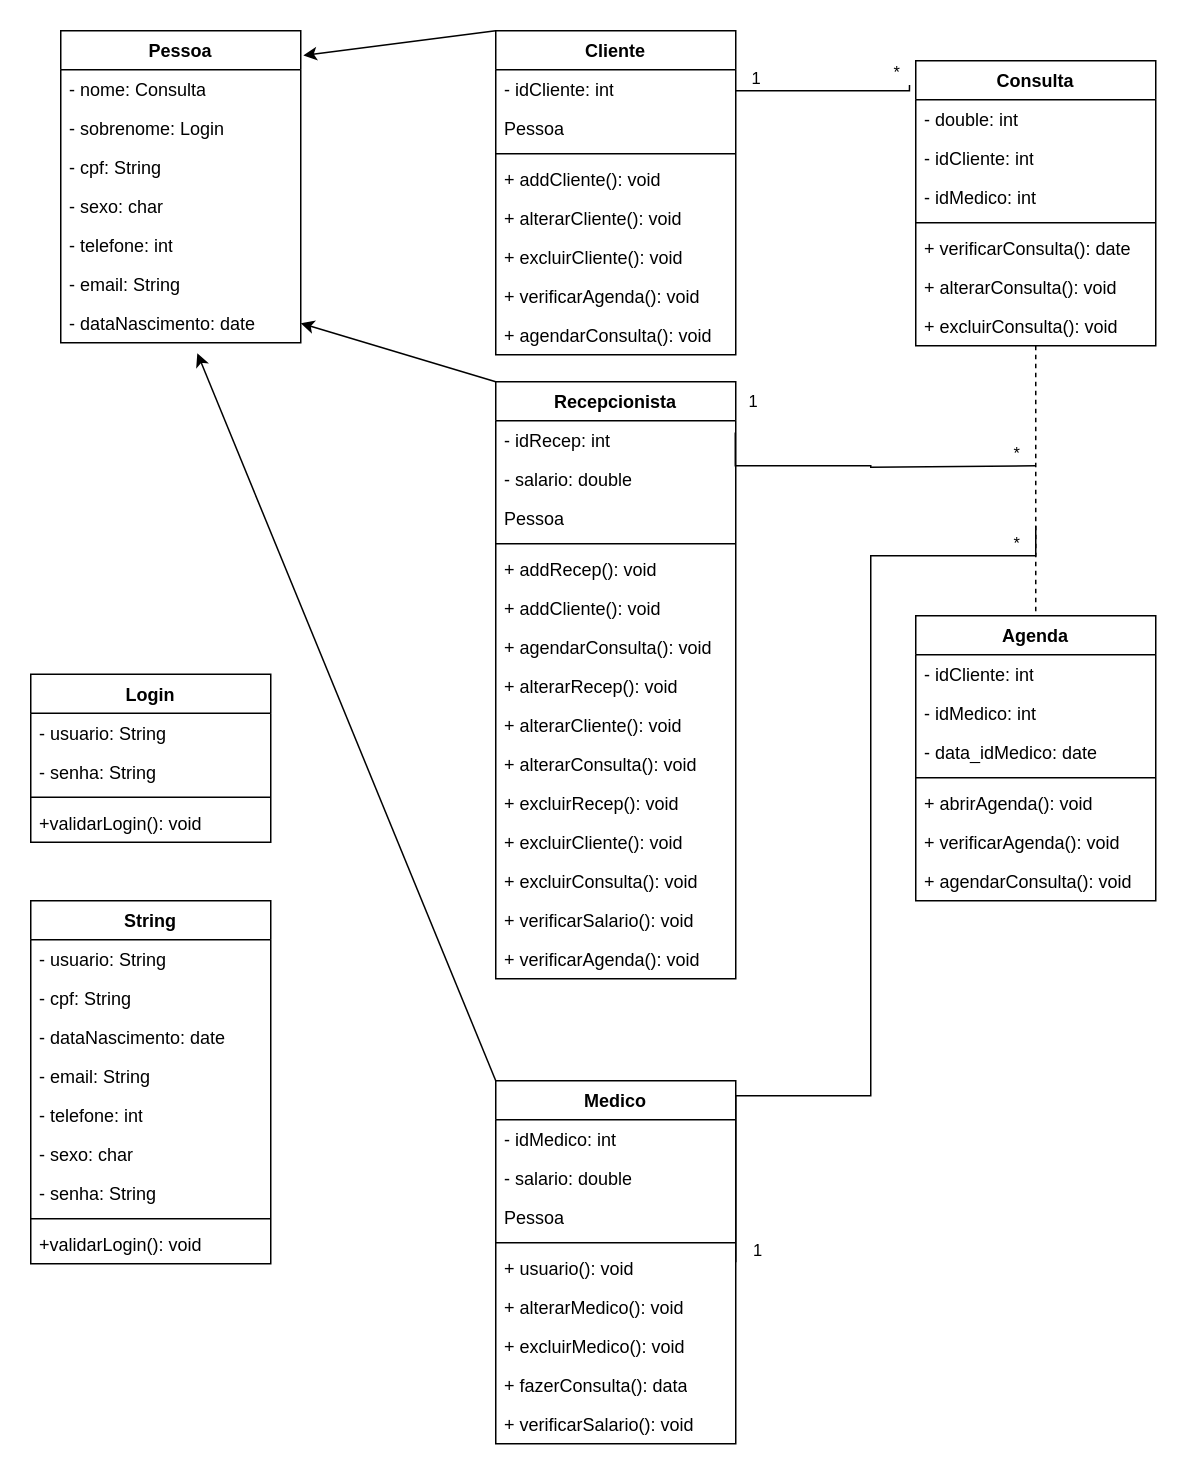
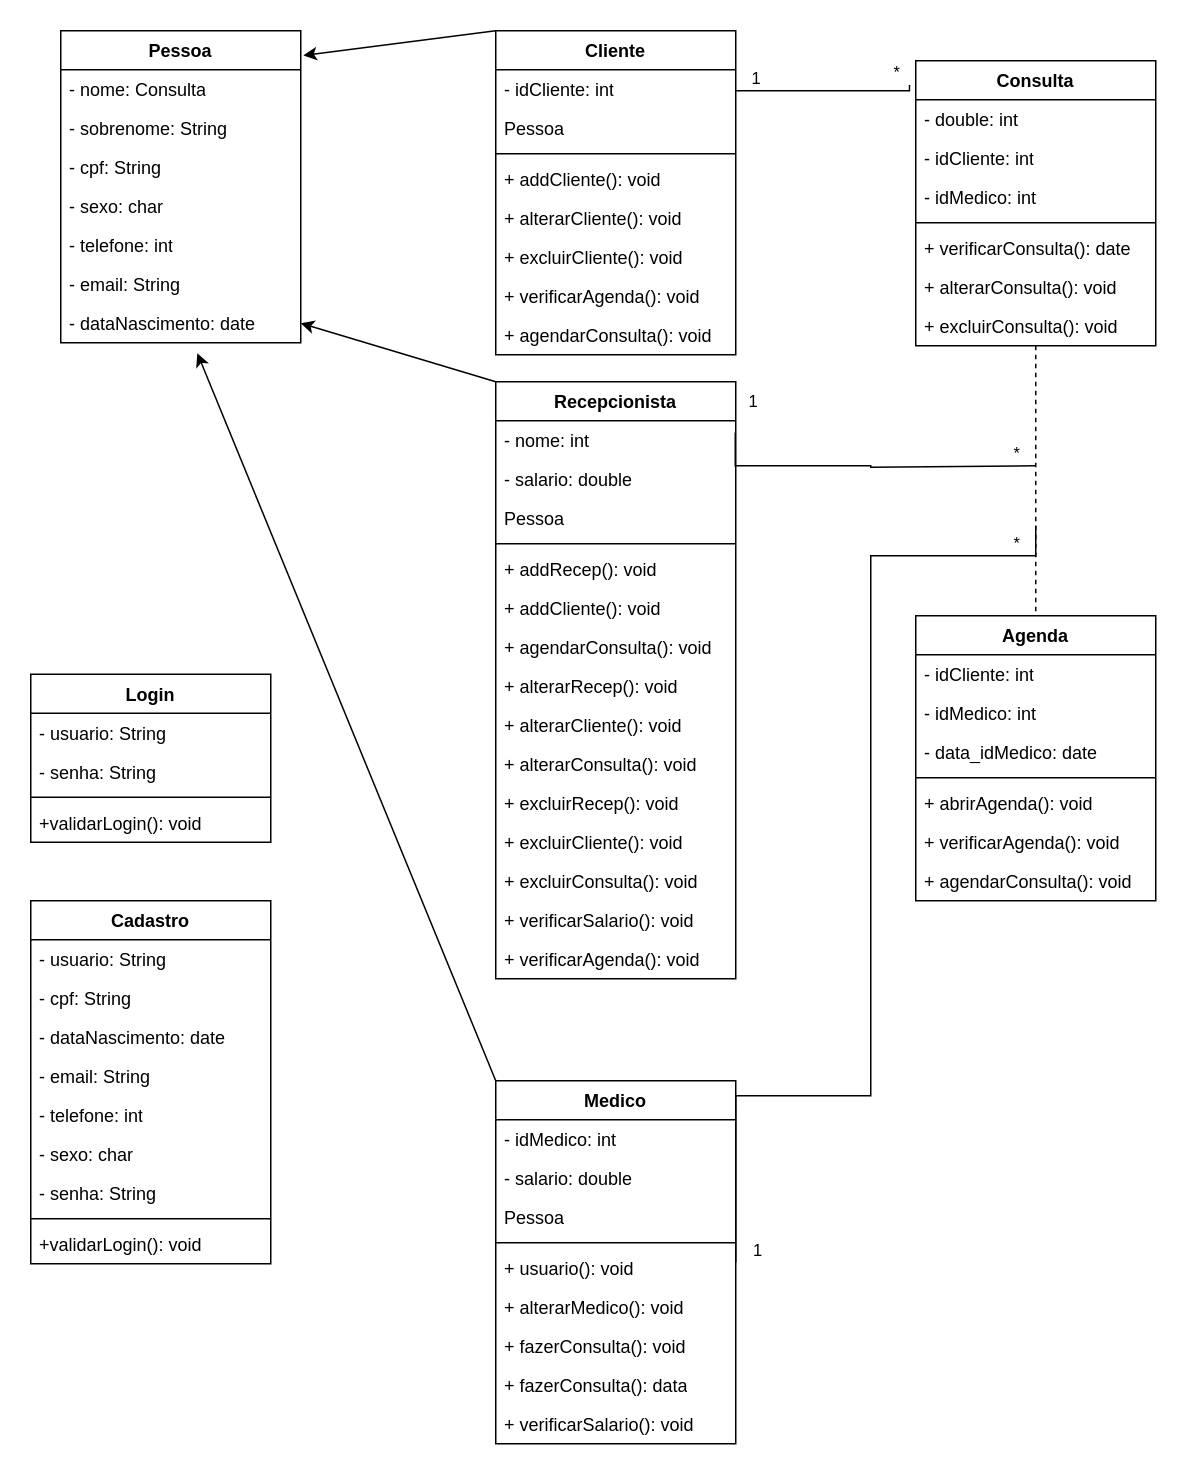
node "- sobrenome: Login": label "- sobrenome: Login" -> "- sobrenome: String"
node "- idRecep: int": label "- idRecep: int" -> "- nome: int"
node "String": label "String" -> "Cadastro"
node "+ excluirMedico(): void": label "+ excluirMedico(): void" -> "+ fazerConsulta(): void"
